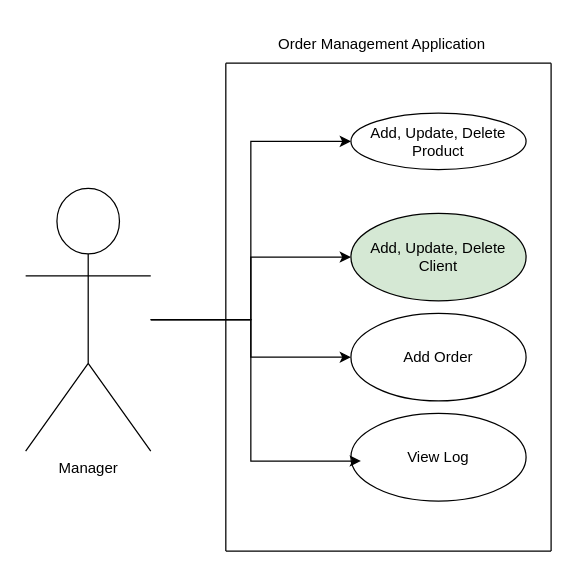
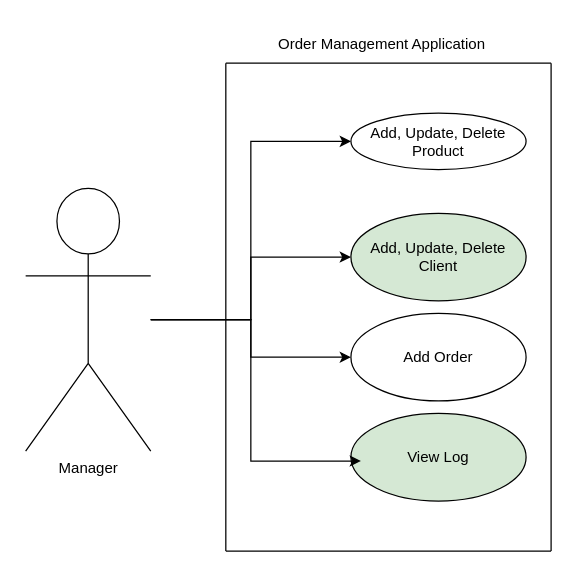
node "View Log": fillcolor #ffffff -> #d5e8d4
